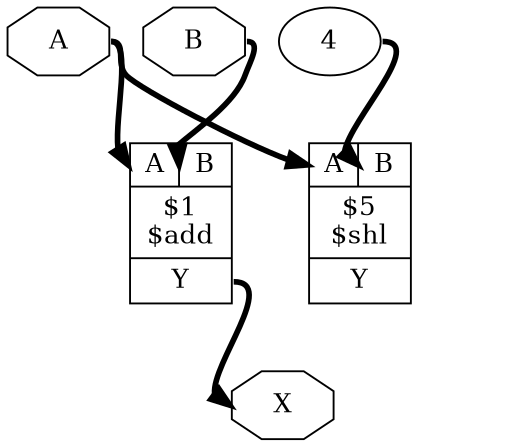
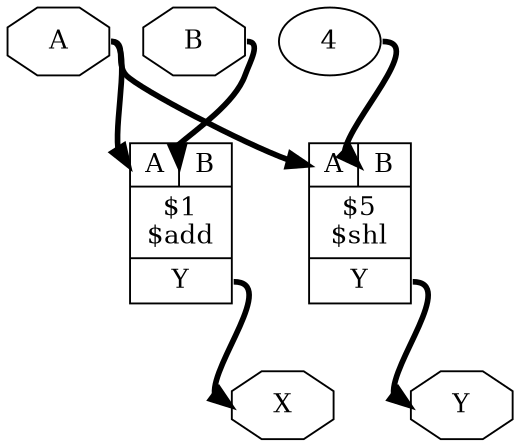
node "Y": added
